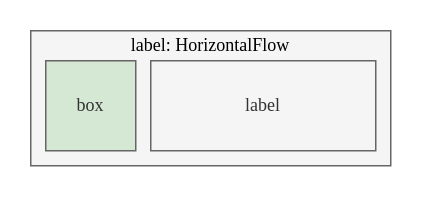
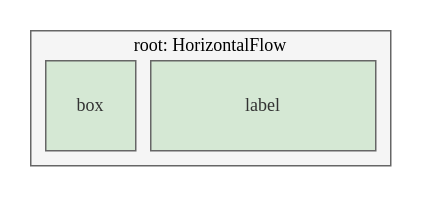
node "label: HorizontalFlow": label "label: HorizontalFlow" -> "root: HorizontalFlow"
node "label": fillcolor #f5f5f5 -> #d5e8d4
